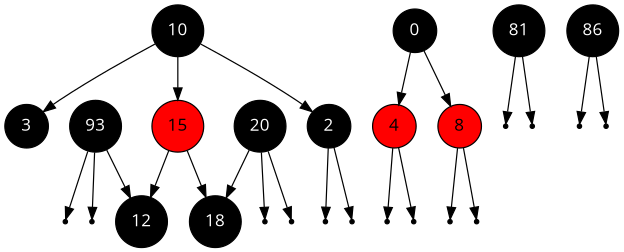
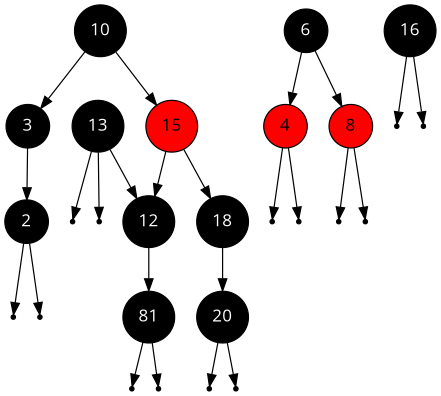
node "0": label "0" -> "6"
node "86": label "86" -> "16"
edge "10" -> "2": now "3" -> "2"
node "93": label "93" -> "13"
edge "20" -> "18": reversed
edge "12" -> "81": added
